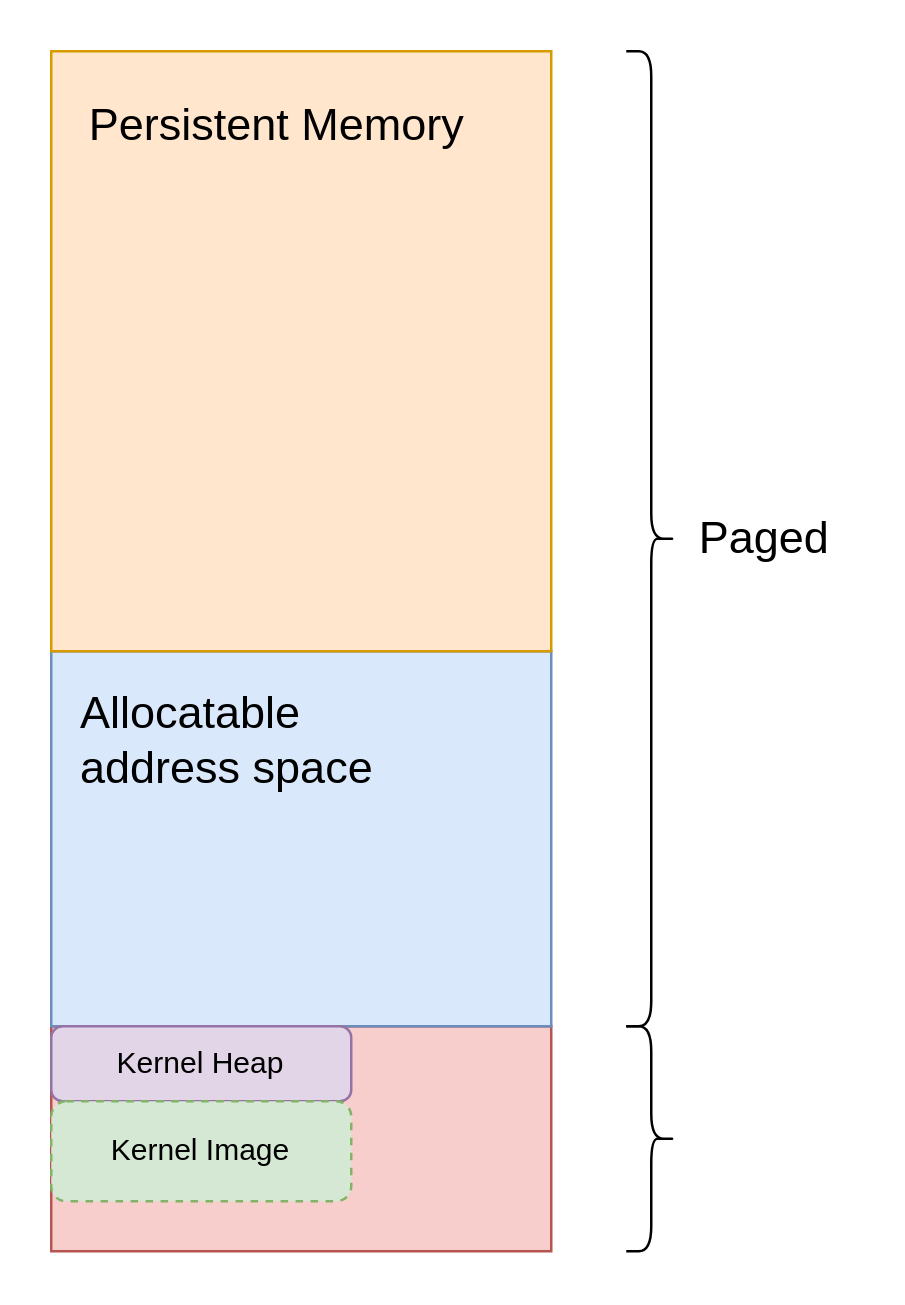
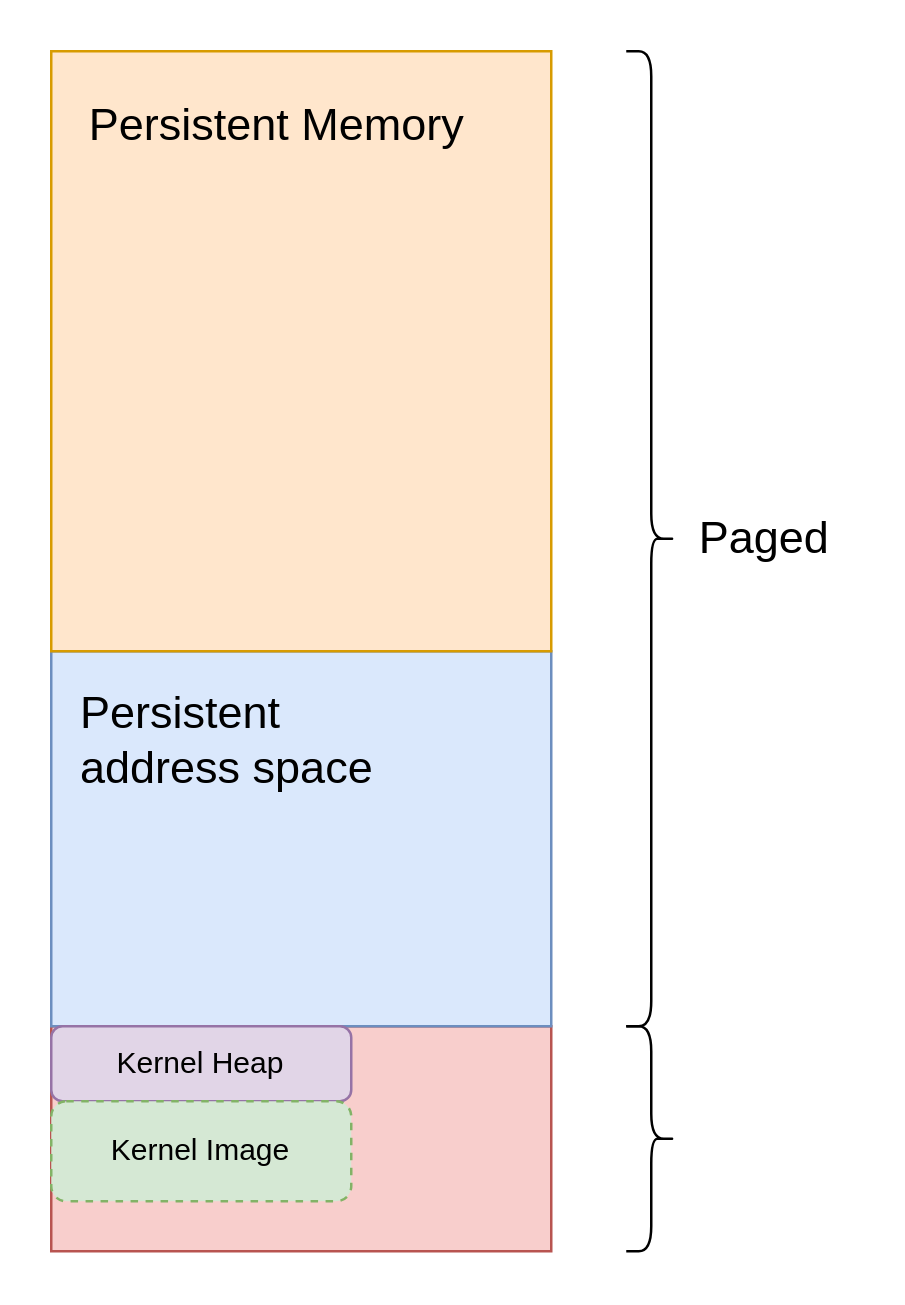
node "Allocatable address space": label "Allocatable address space" -> "Persistent address space"
